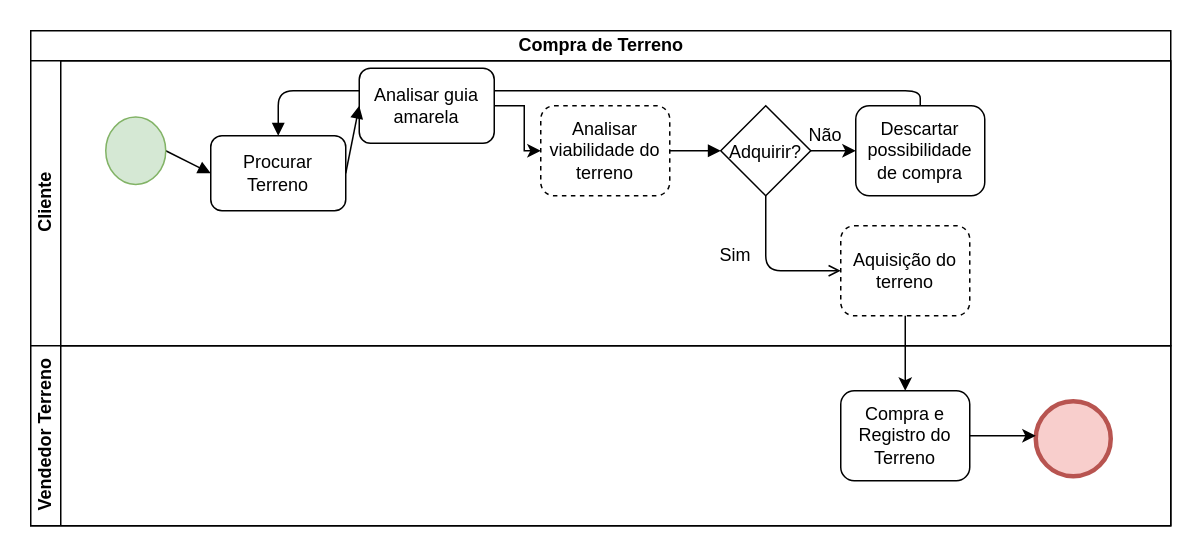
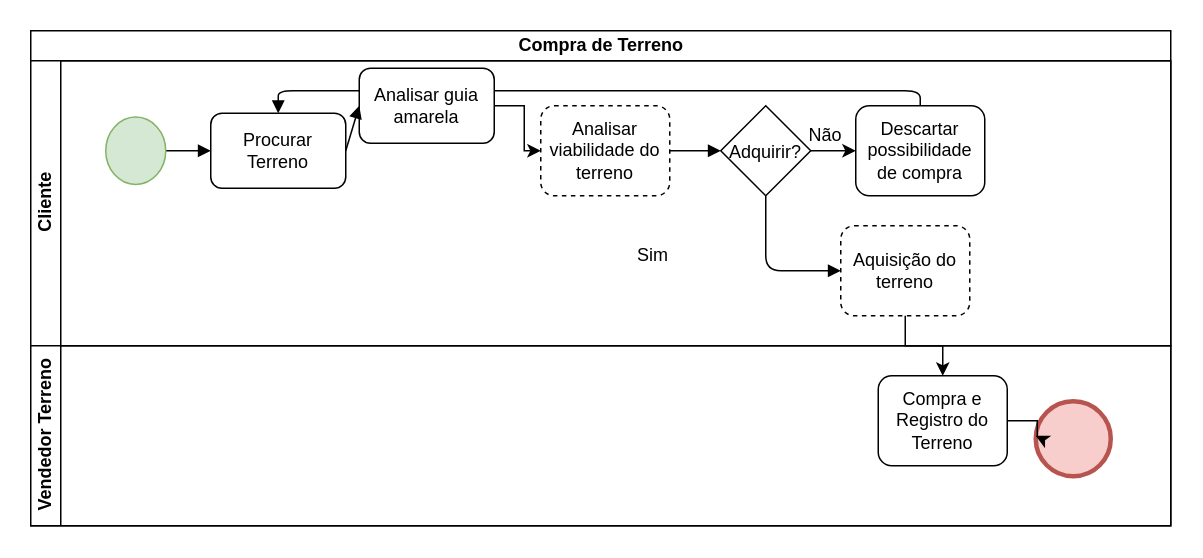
node "Procurar Terreno": moved (278, 173) -> (278, 151)
node "Sim": moved (736, 256) -> (653, 256)
edge "Adquirir?" -> "Aquisição do terreno": arrowhead open -> block
node "Compra e Registro do Terreno": moved (905, 436) -> (943, 421)
